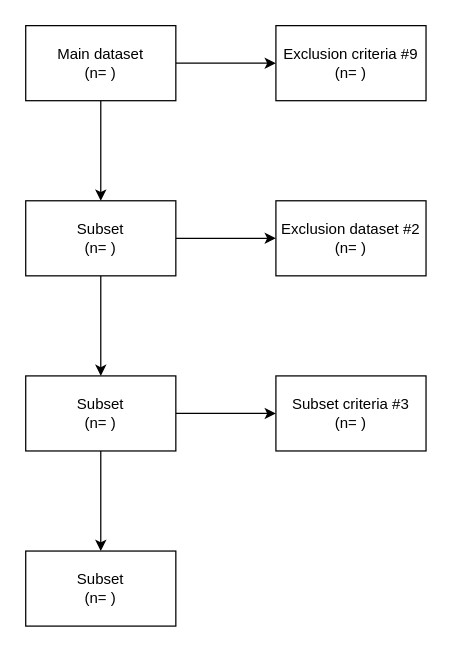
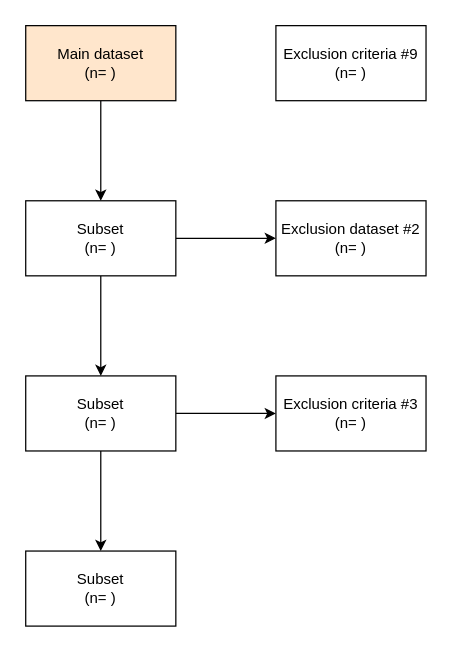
node "Main dataset (n= )": fillcolor #ffffff -> #ffe6cc
edge "Main dataset (n= )" -> "Exclusion criteria #9 (n= )": removed
node "Subset criteria #3(n= )": label "Subset criteria #3(n= )" -> "Exclusion criteria #3(n= )"
